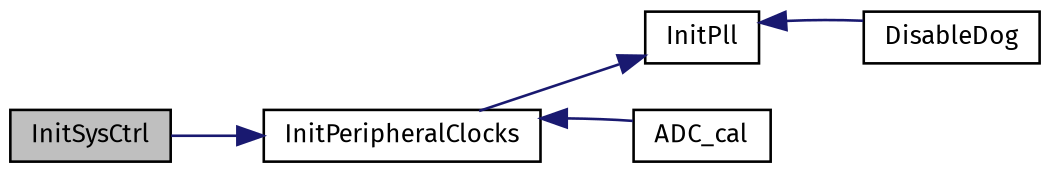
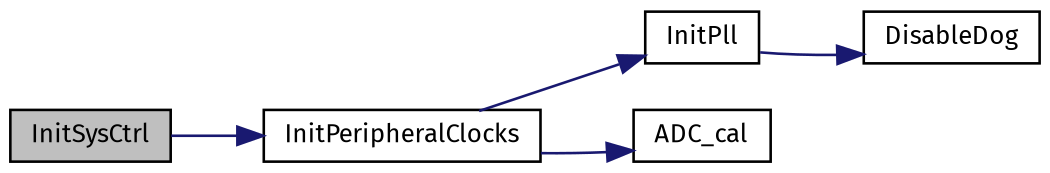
edge "DisableDog" -> "InitPll": reversed
edge "ADC_cal" -> "InitPeripheralClocks": reversed
